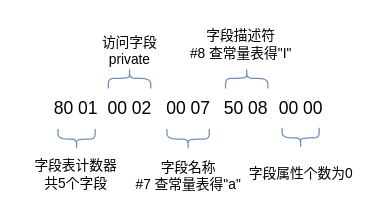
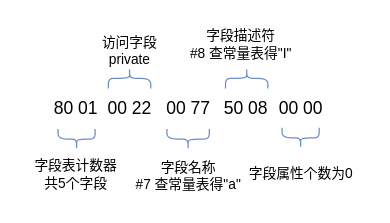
node "00 02": label "00 02" -> "00 22"
node "00 07": label "00 07" -> "00 77"
